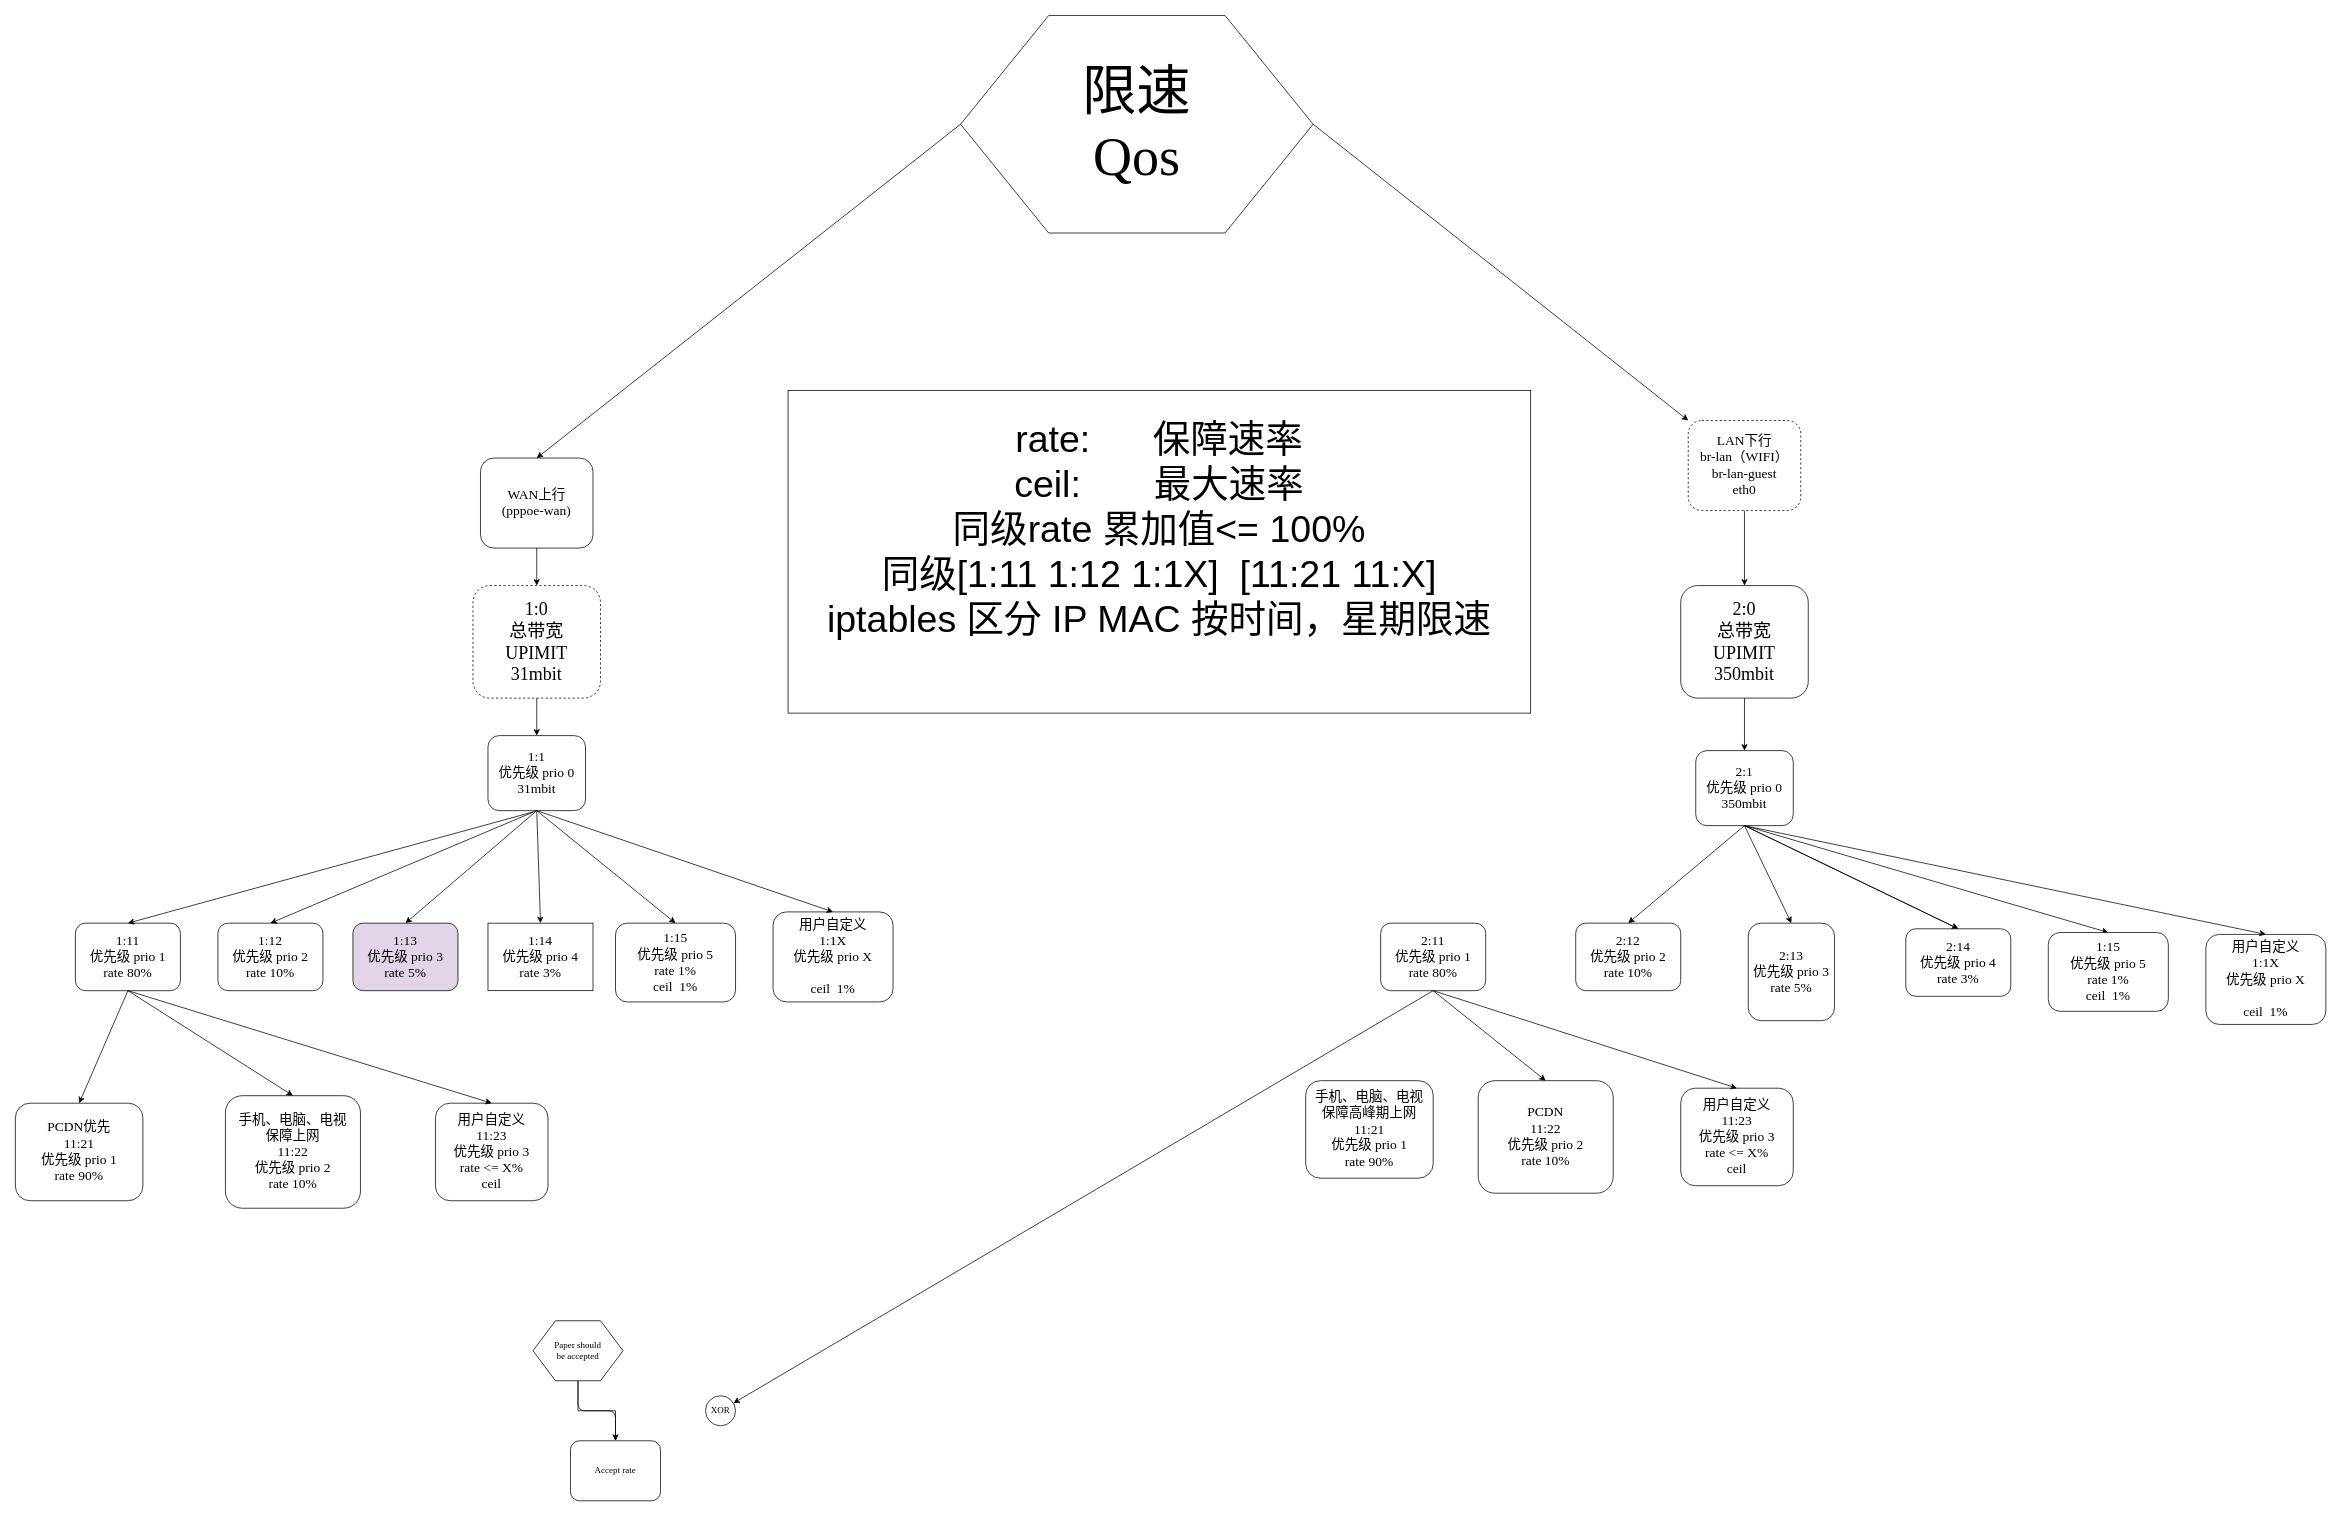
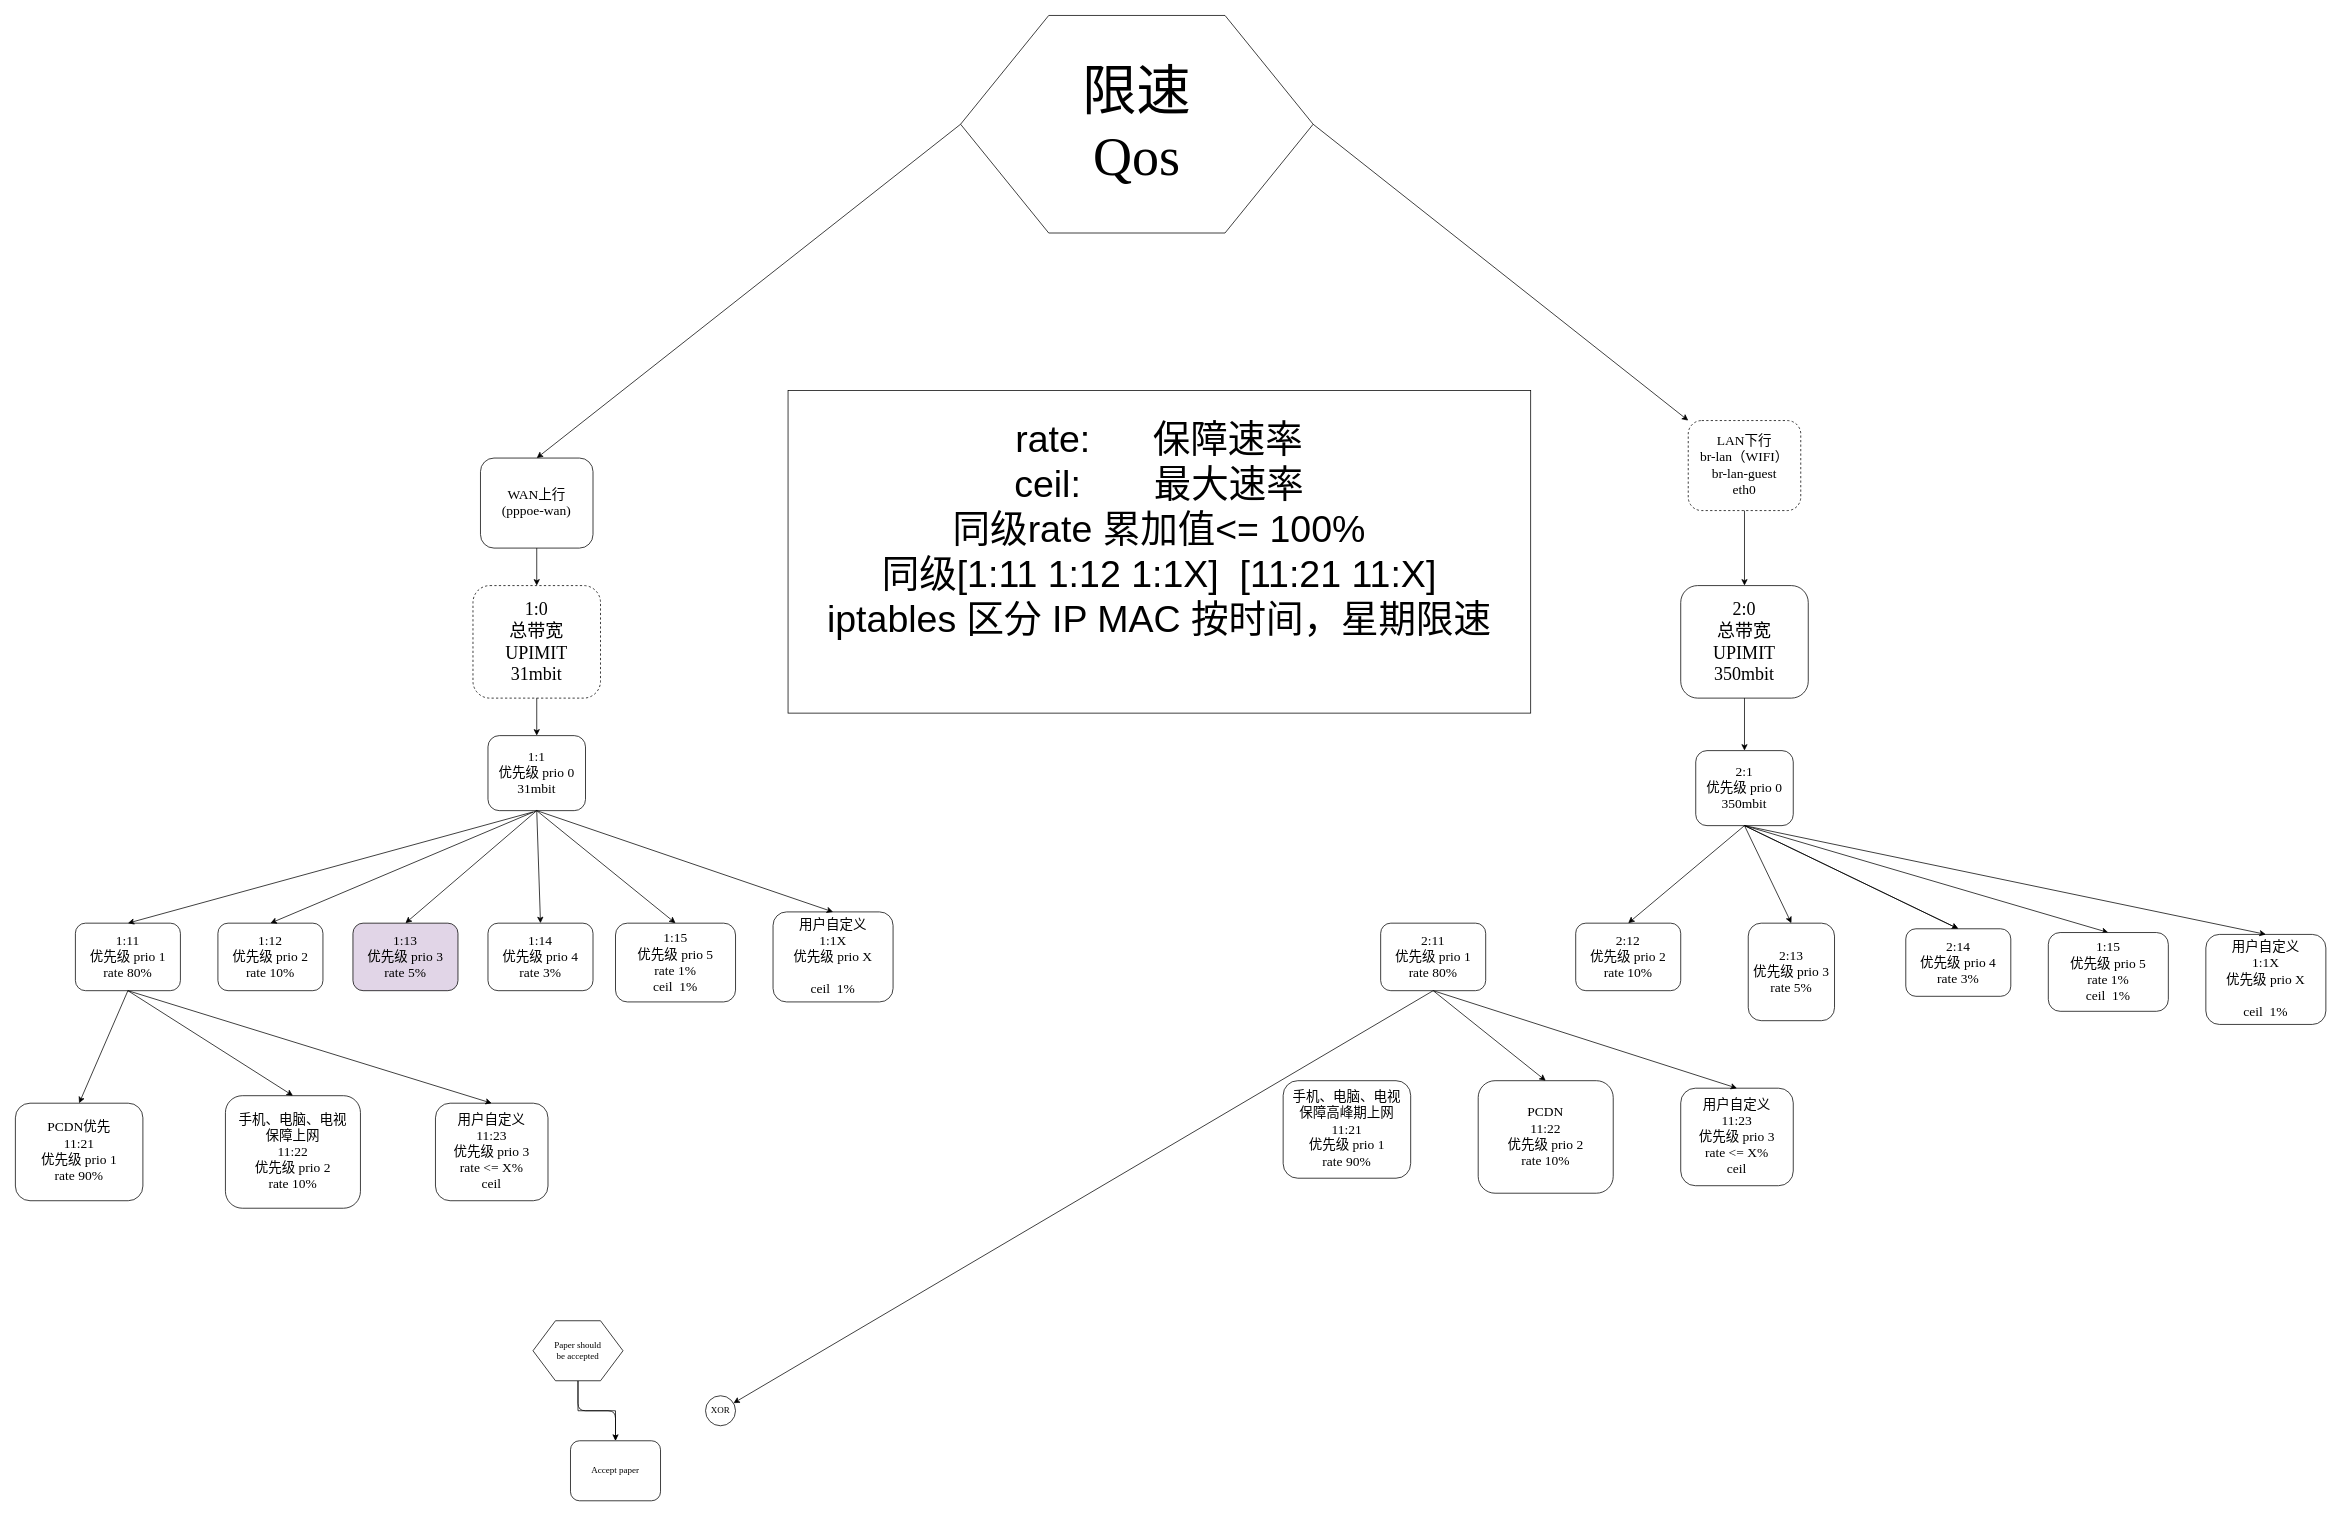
node "1:14 优先级 prio 4 rate 3%": shape rectangle -> rounded rectangle
node "手机、电脑、电视保障高峰期上网 11:21 优先级 prio 1 rate 90%": moved (1369, 1129) -> (1347, 1129)
node "Accept rate": label "Accept rate" -> "Accept paper"
